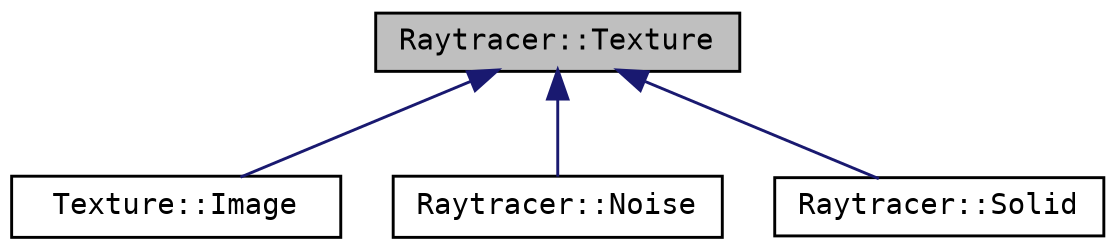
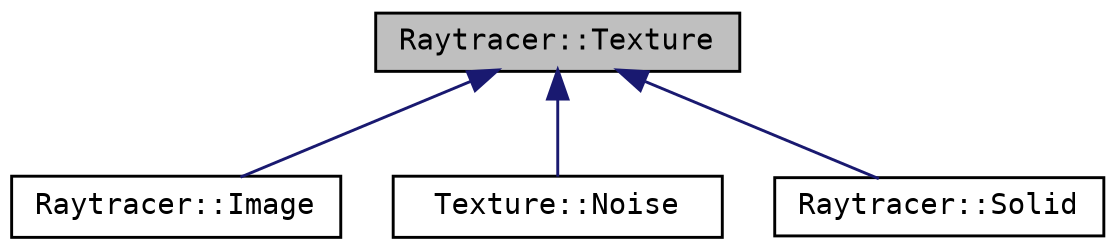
node "Texture::Image": label "Texture::Image" -> "Raytracer::Image"
node "Raytracer::Noise": label "Raytracer::Noise" -> "Texture::Noise"
